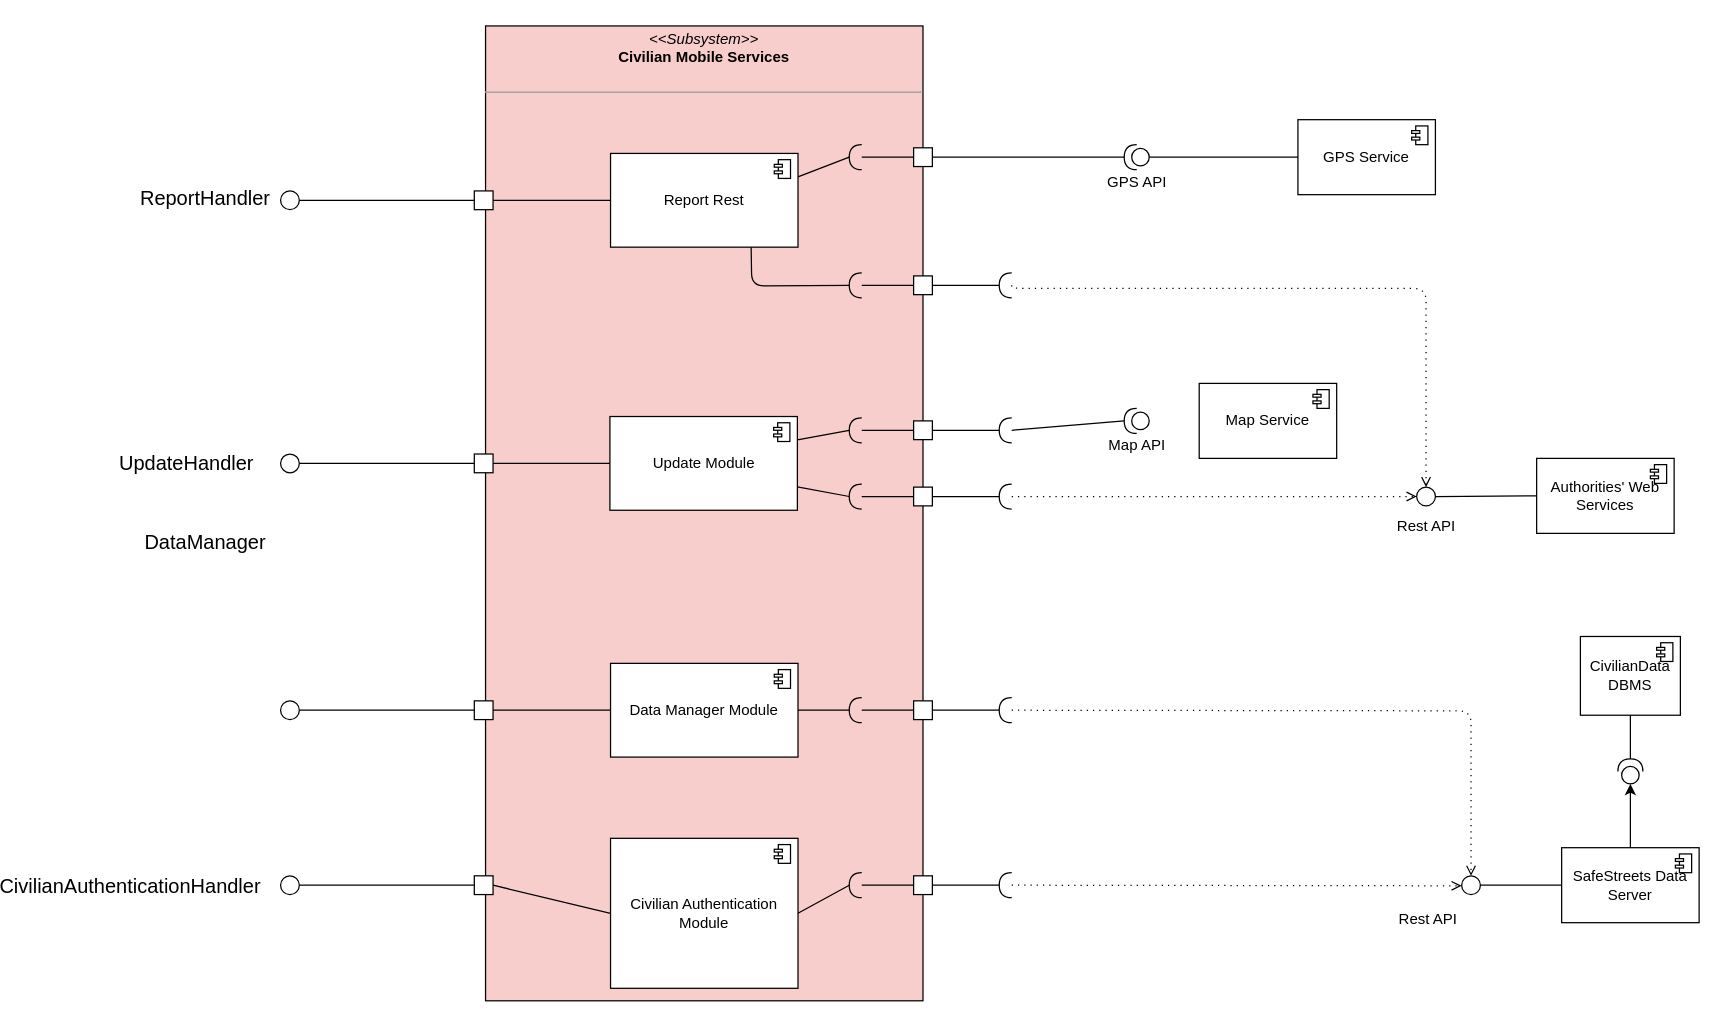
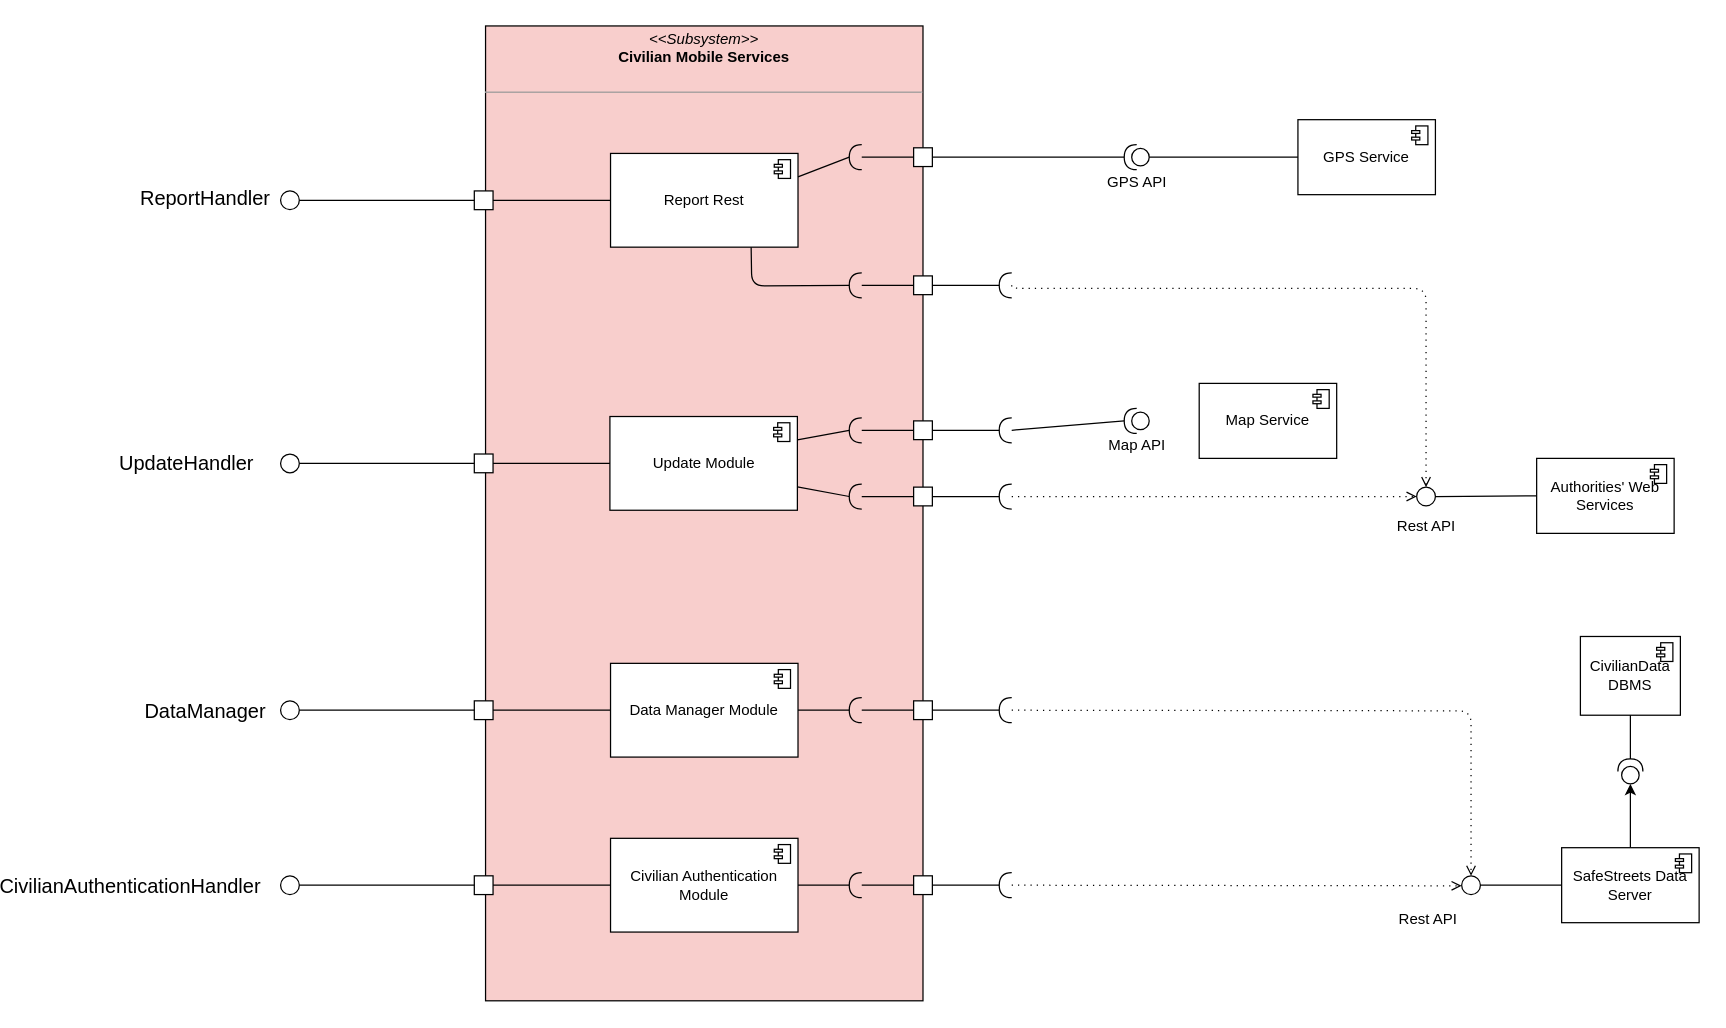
node "DataManager": moved (206, 541) -> (206, 710)
node "Civilian Authentication Module": size 188x150 -> 188x94
